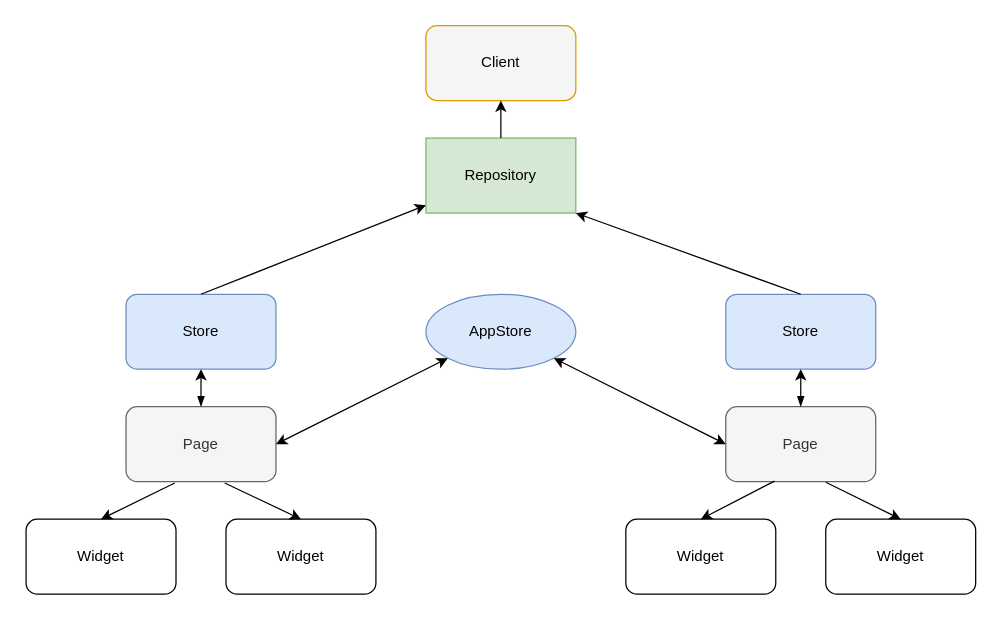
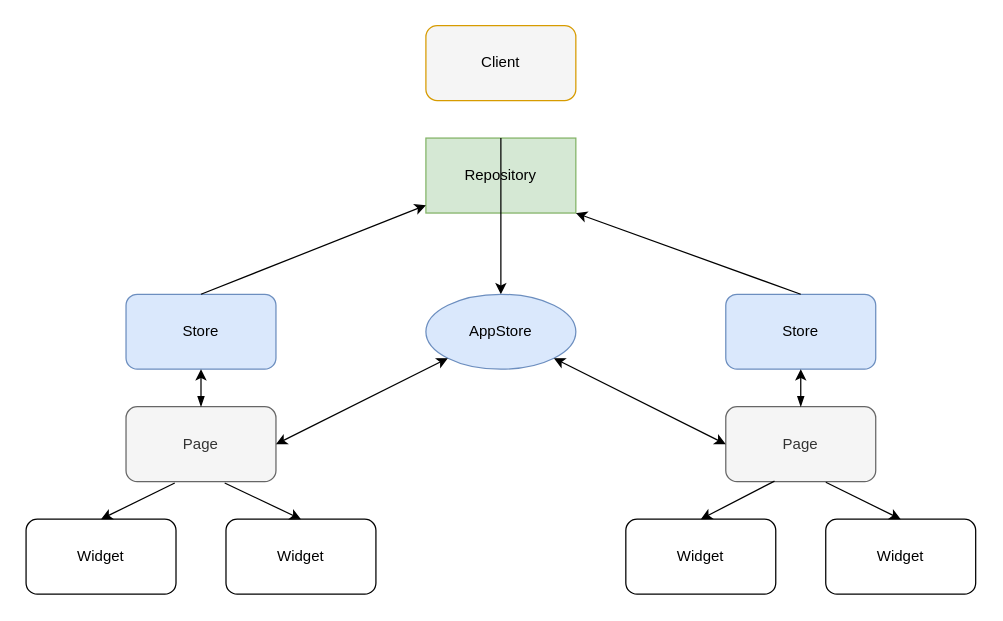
edge "Repository" -> "Client": now "Repository" -> "AppStore"
